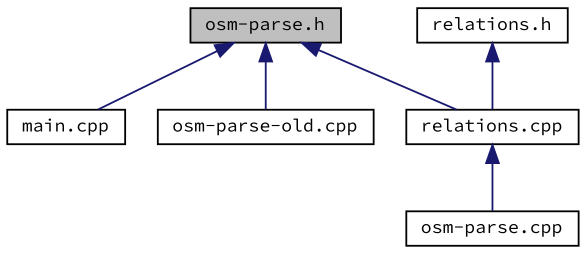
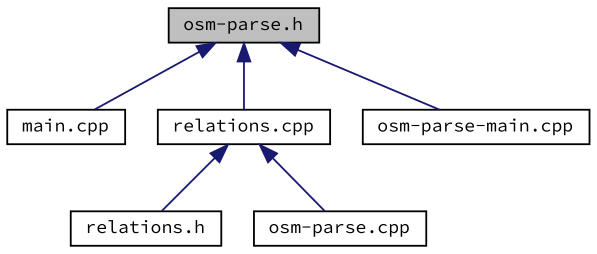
edge "relations.cpp" -> "relations.h": reversed
node "osm-parse-old.cpp": label "osm-parse-old.cpp" -> "osm-parse-main.cpp"
